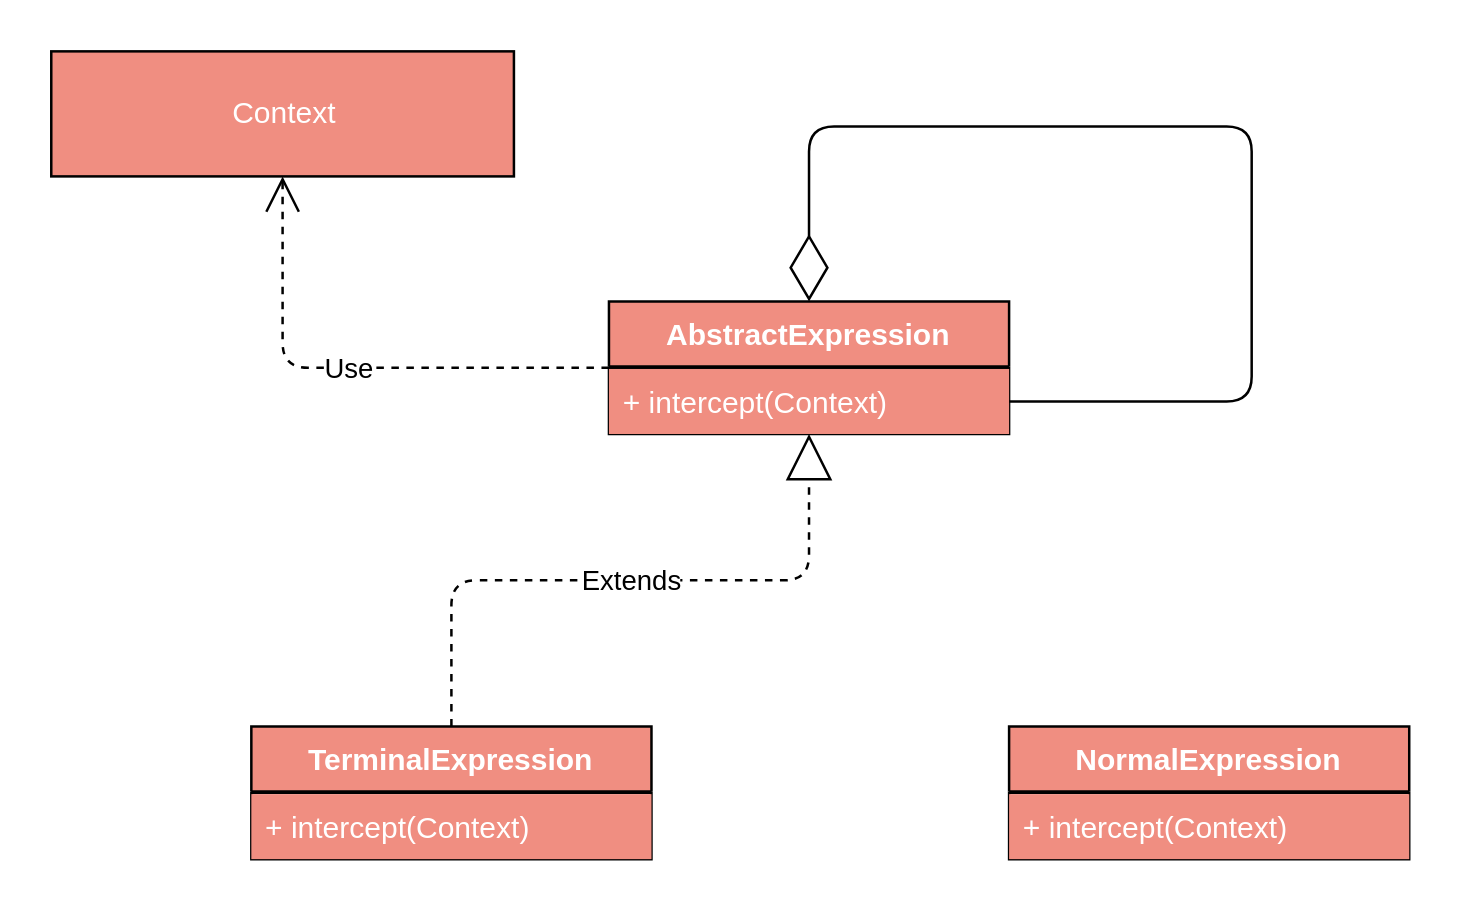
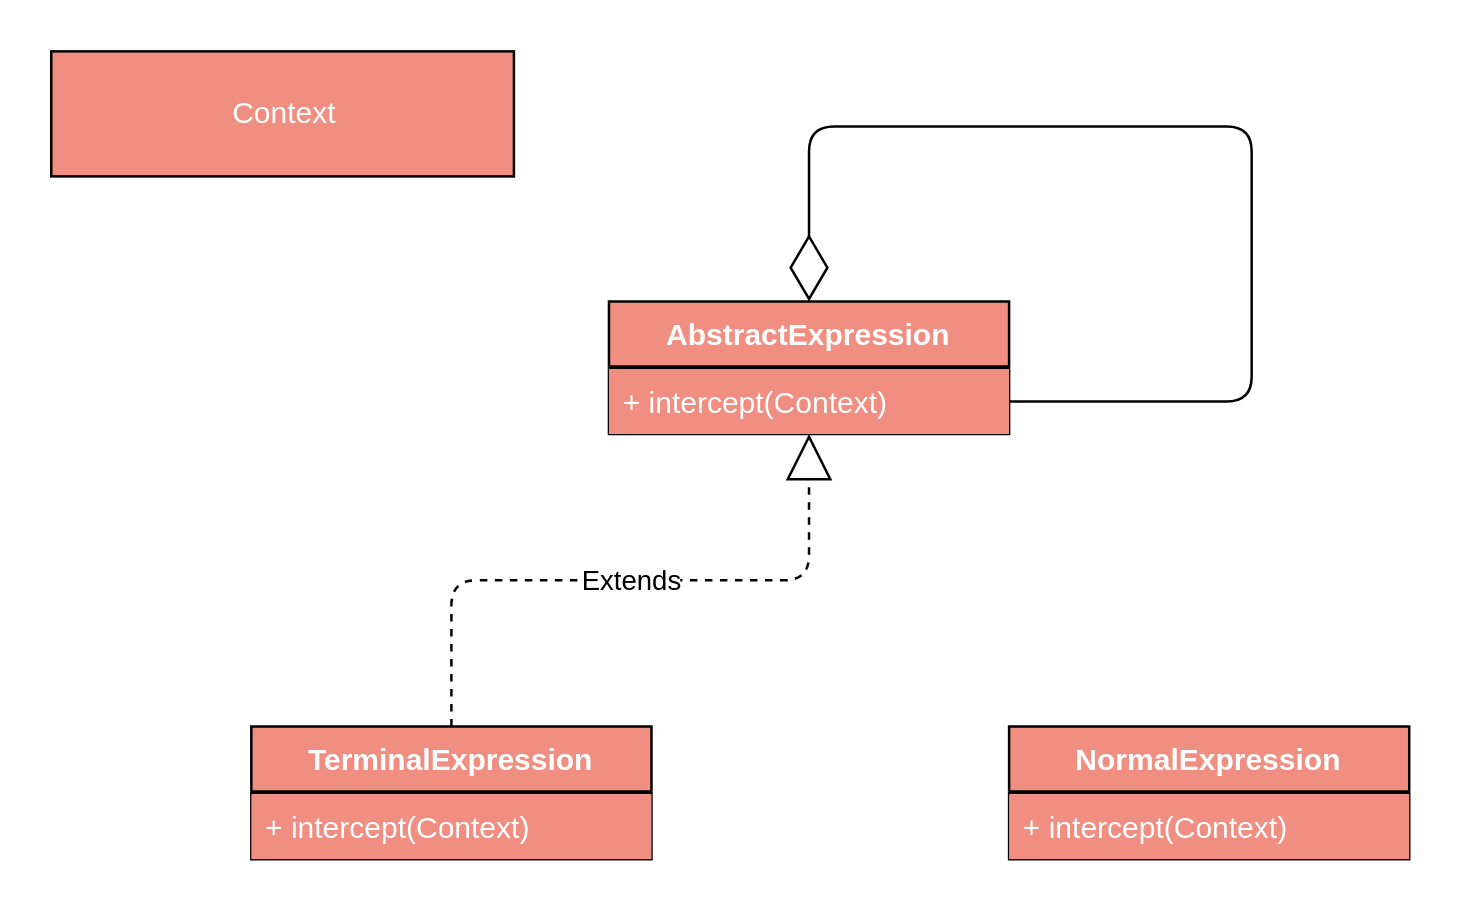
edge "AbstractExpression" -> "Context": removed, label "Use"
